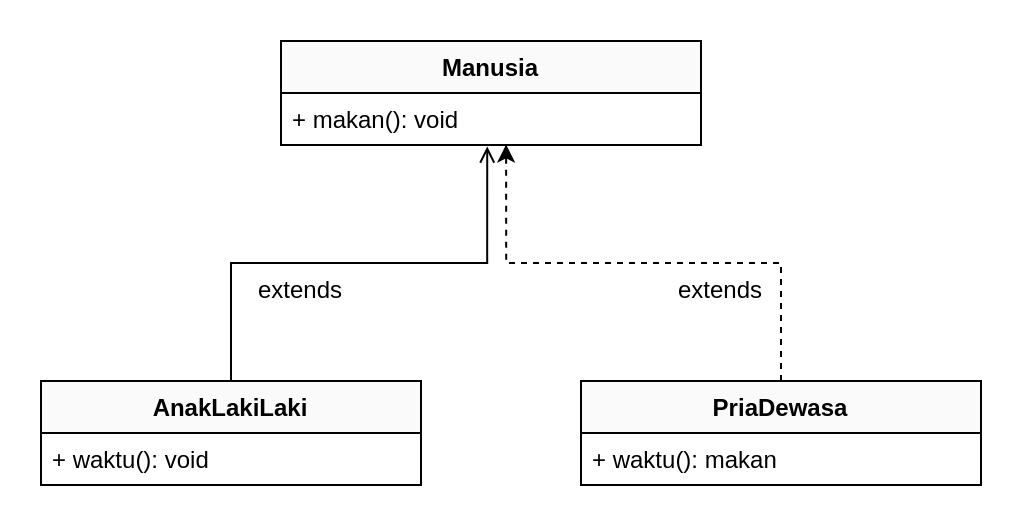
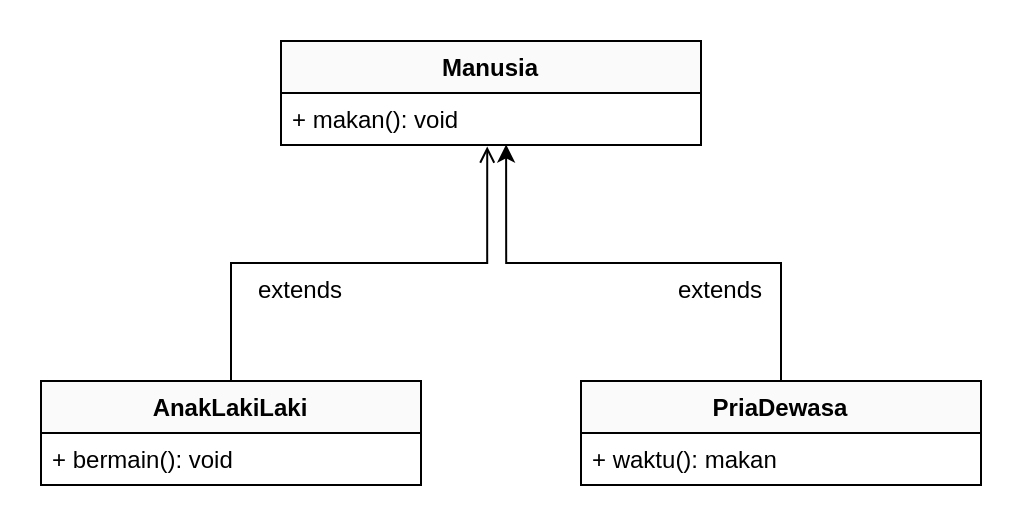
edge "PriaDewasa" -> "+ makan(): void": style dashed -> solid
node "+ waktu(): void": label "+ waktu(): void" -> "+ bermain(): void"
